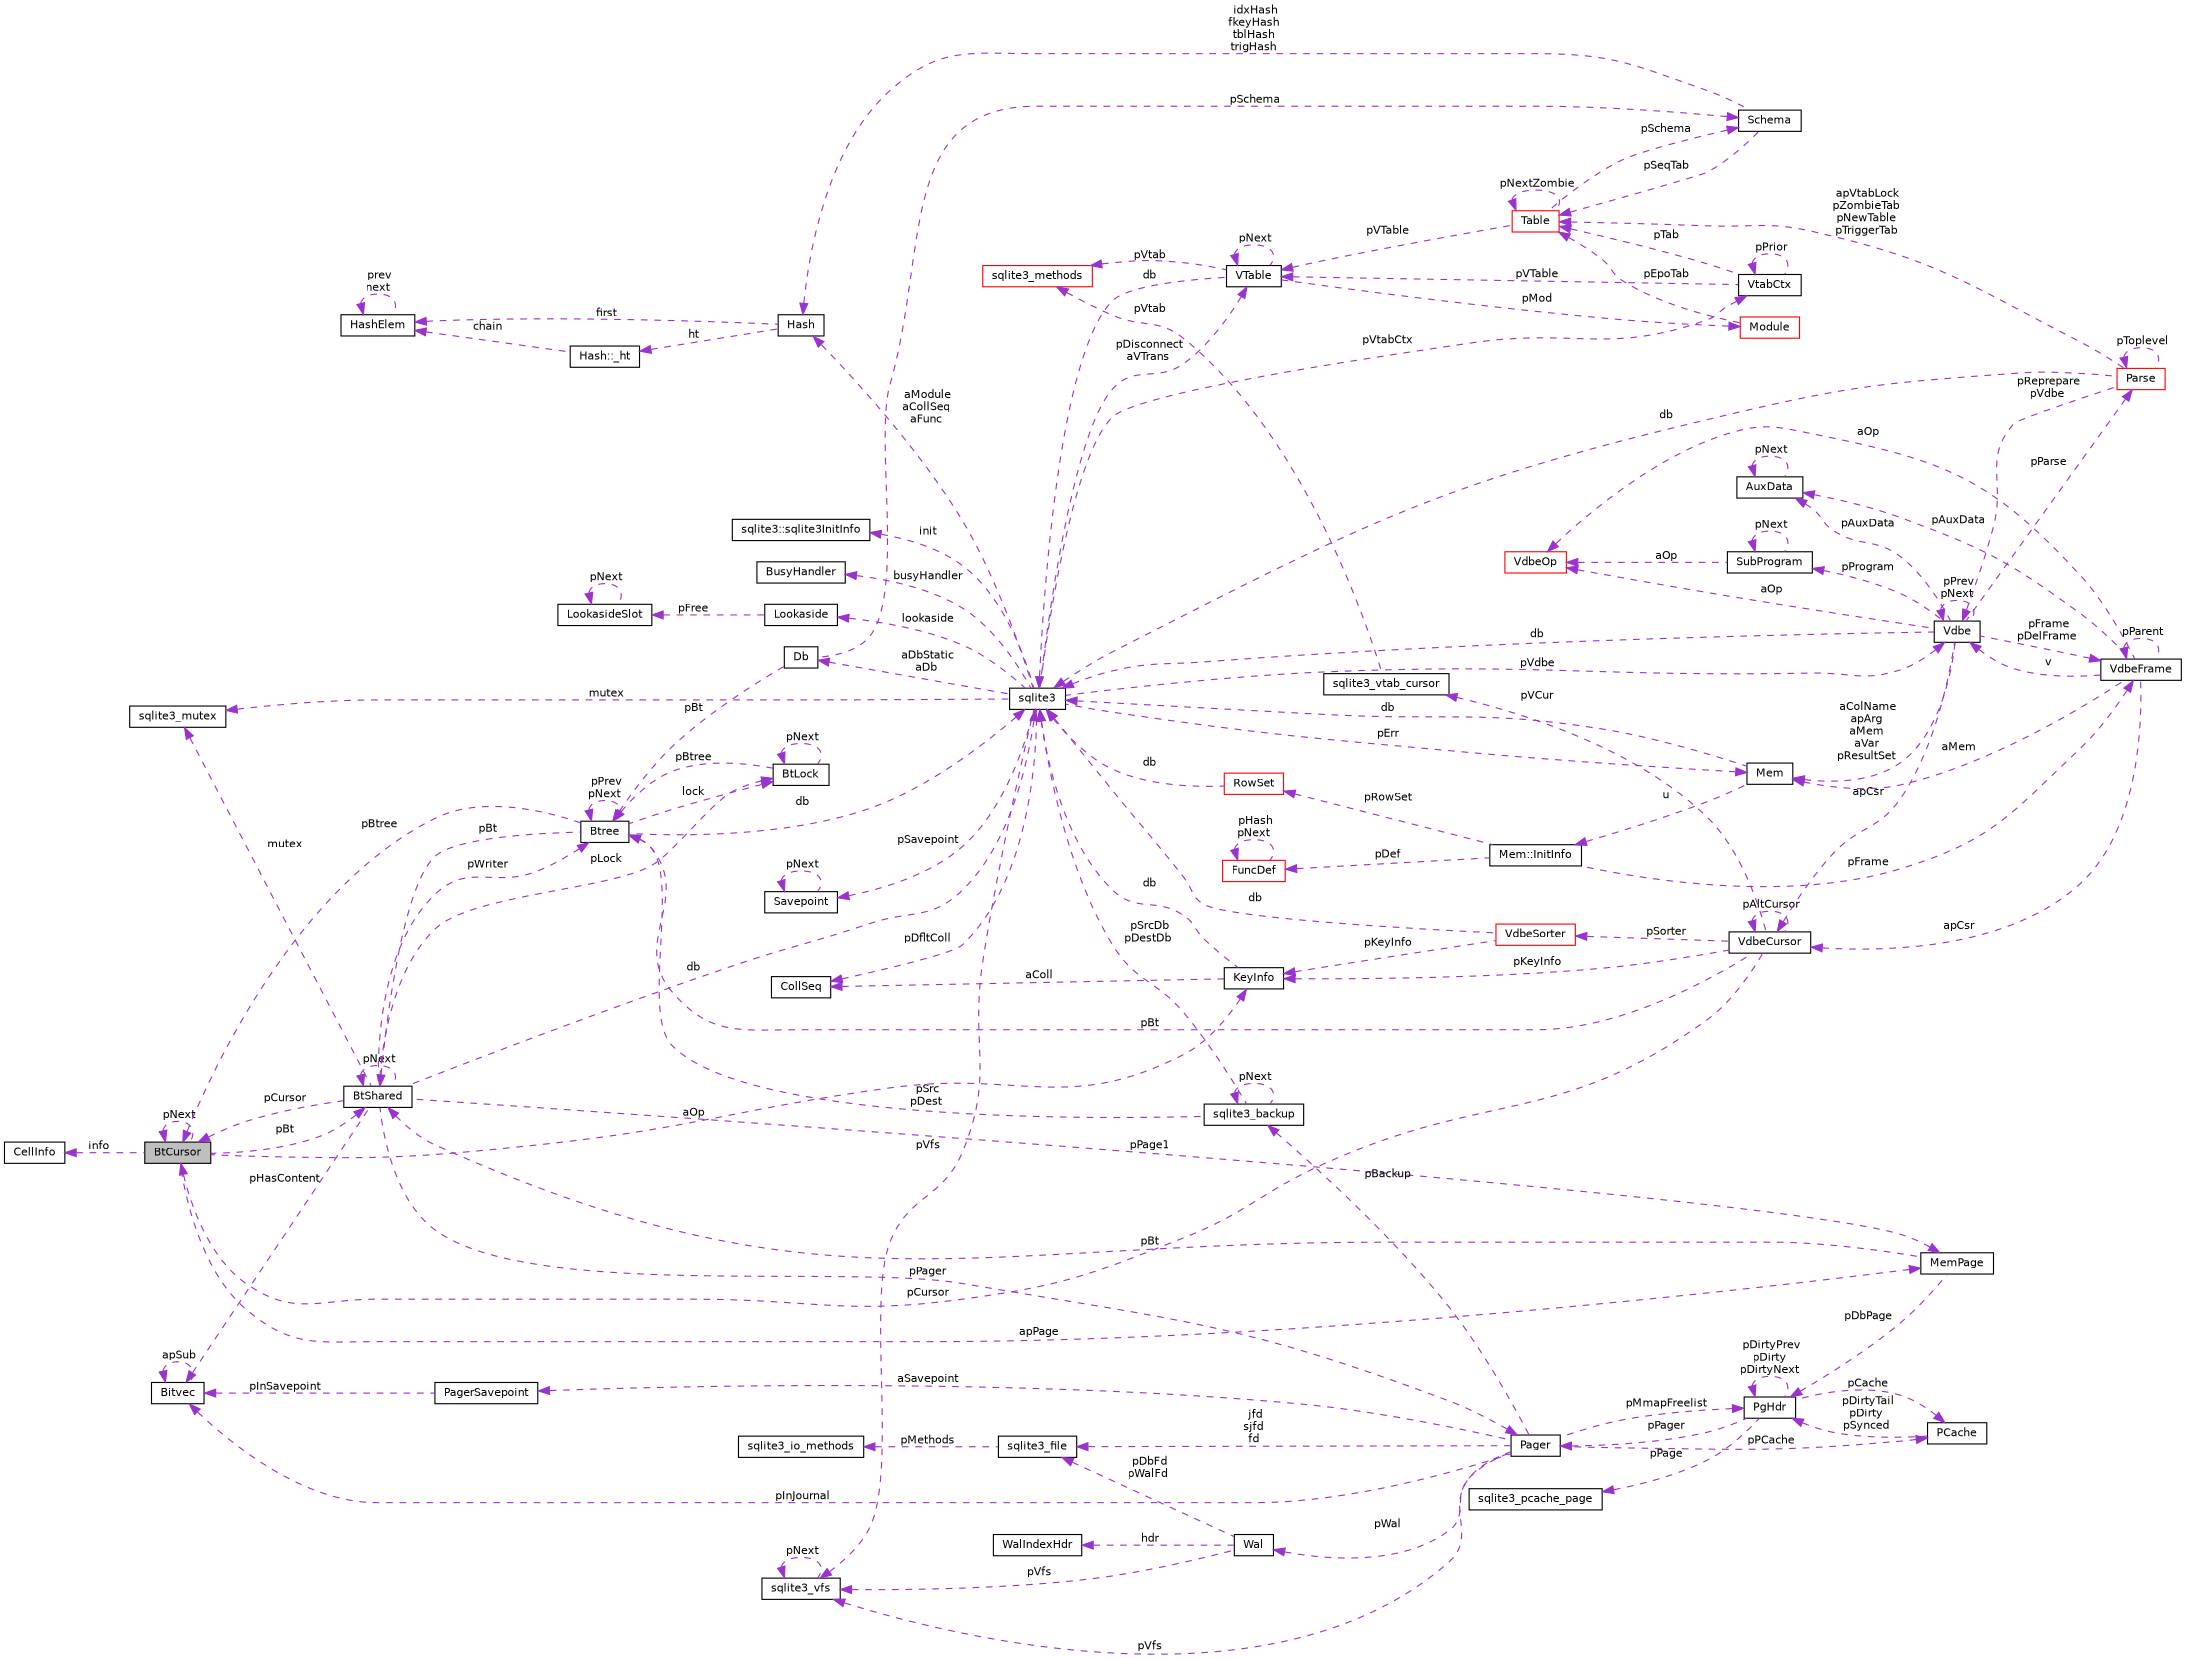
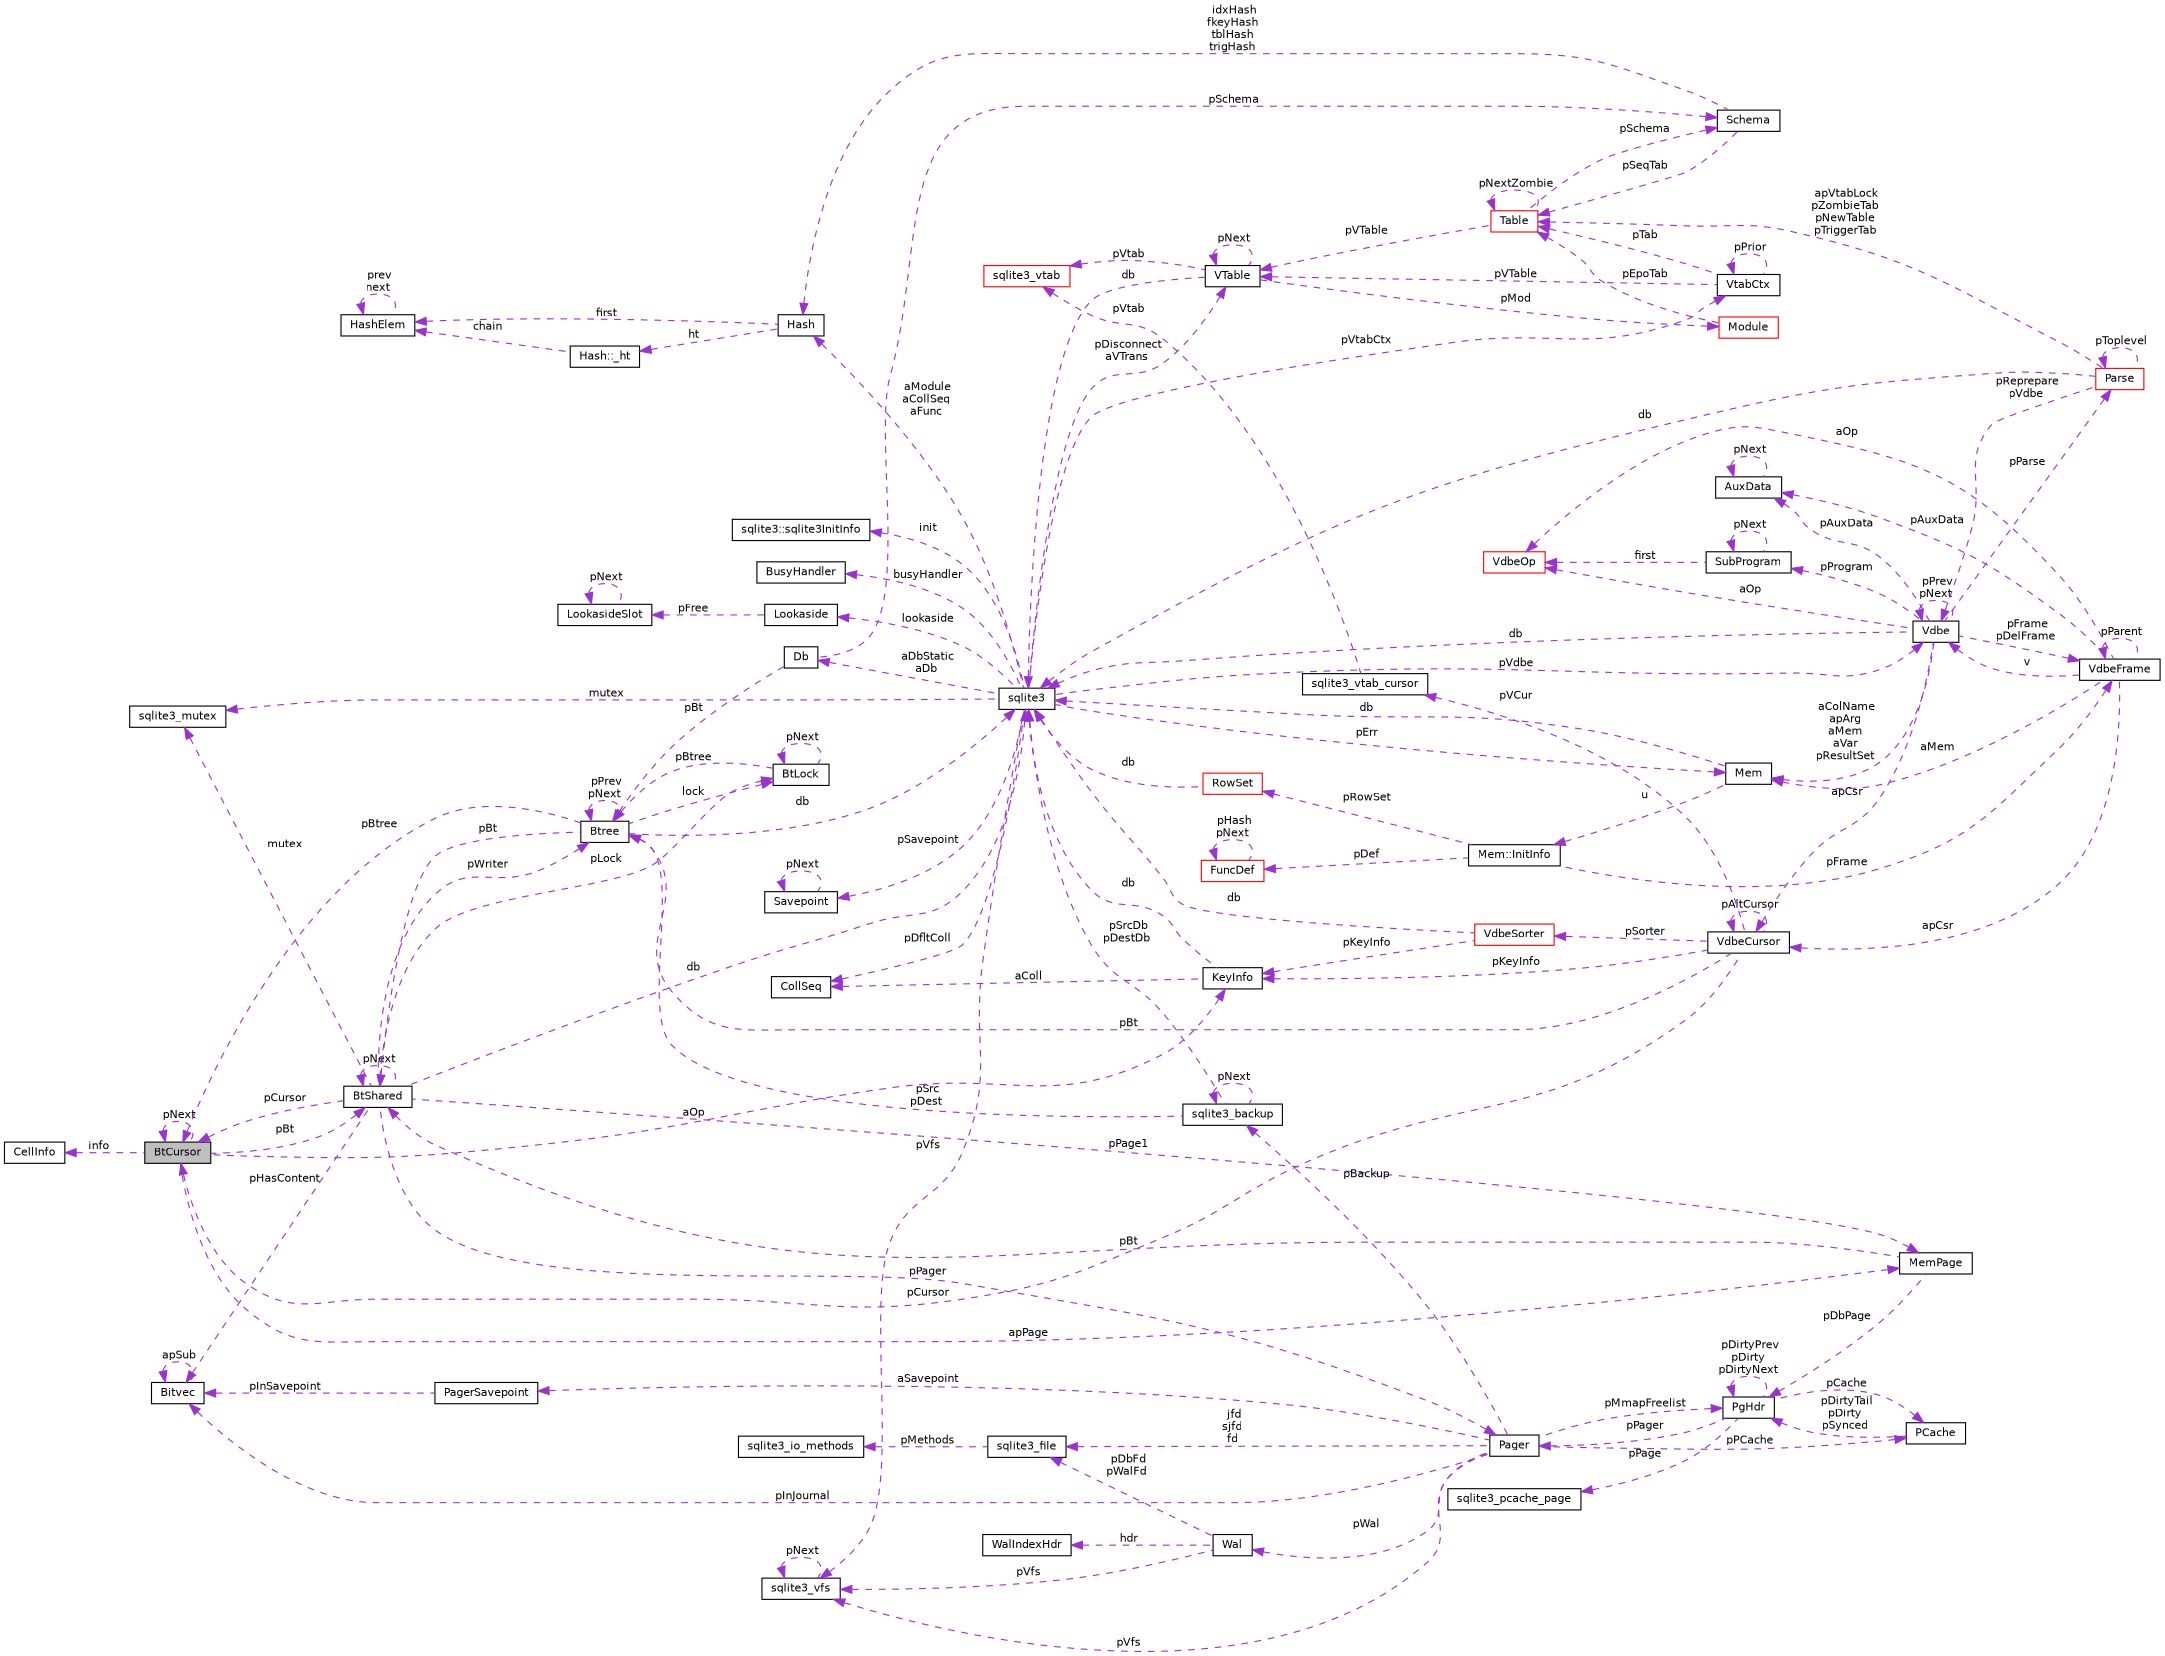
node "sqlite3_methods": label "sqlite3_methods" -> "sqlite3_vtab"
edge "SubProgram" -> "VdbeOp": label " aOp" -> " first"
